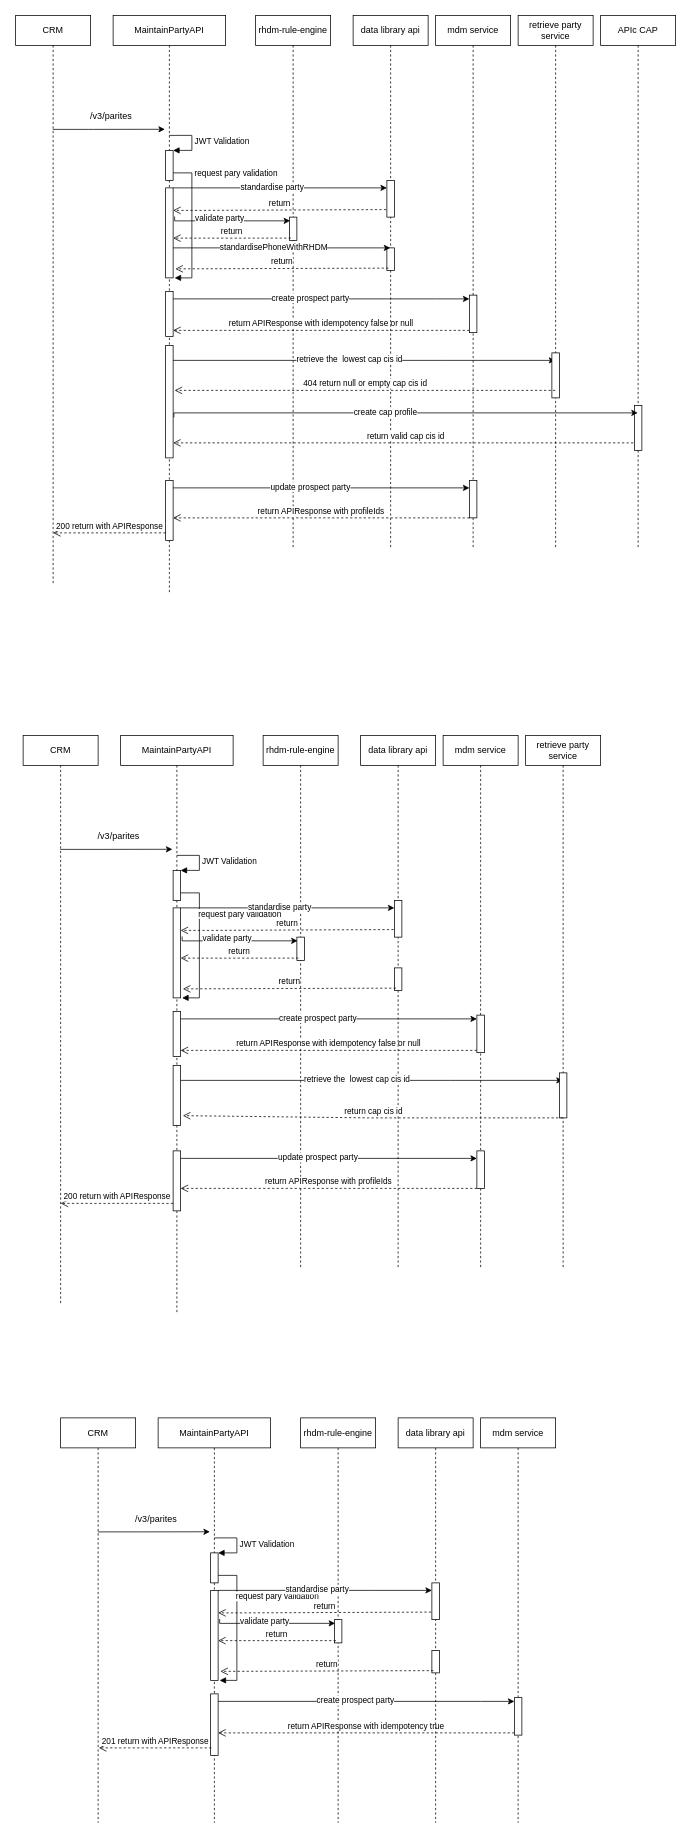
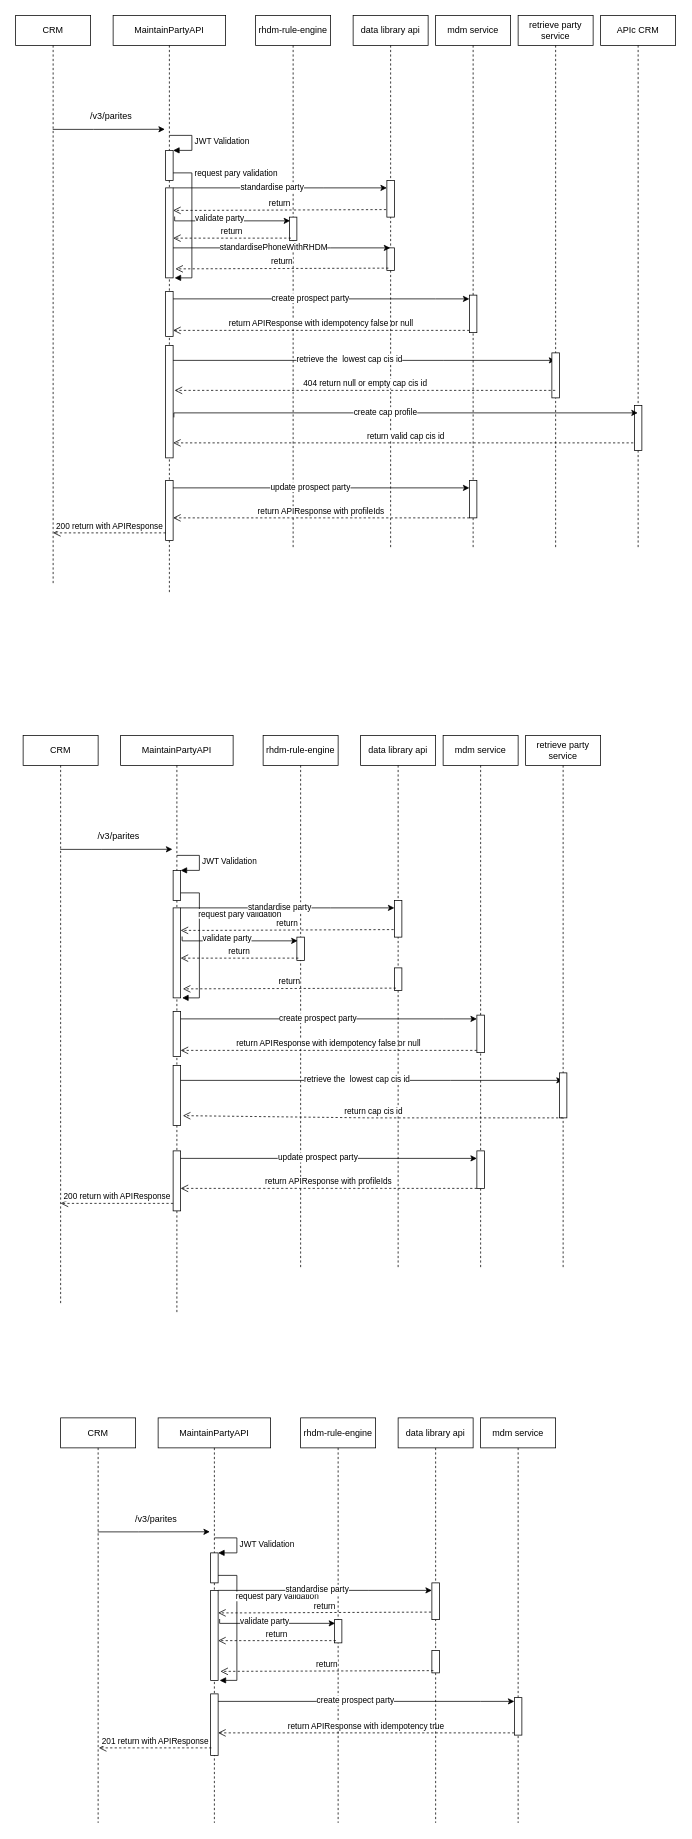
node "APIc CAP": label "APIc CAP" -> "APIc CRM"
